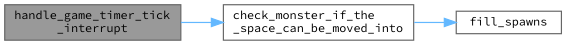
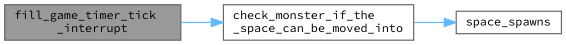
node "handle_game_timer_tick _interrupt": label "handle_game_timer_tick _interrupt" -> "fill_game_timer_tick _interrupt"
node "fill_spawns": label "fill_spawns" -> "space_spawns"
